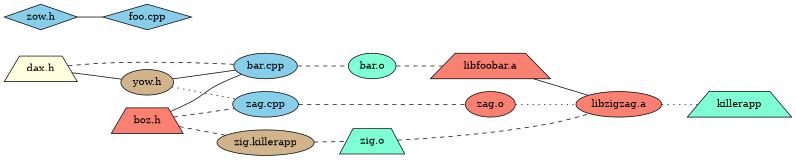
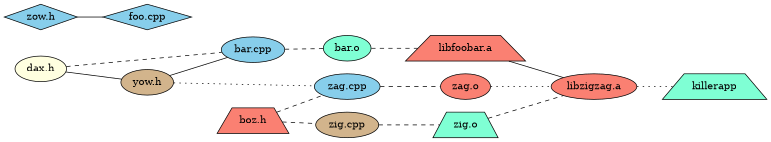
node "dax.h": shape trapezium -> ellipse
edge "bar.cpp" -- "boz.h": removed
node "zig.killerapp": label "zig.killerapp" -> "zig.cpp"
